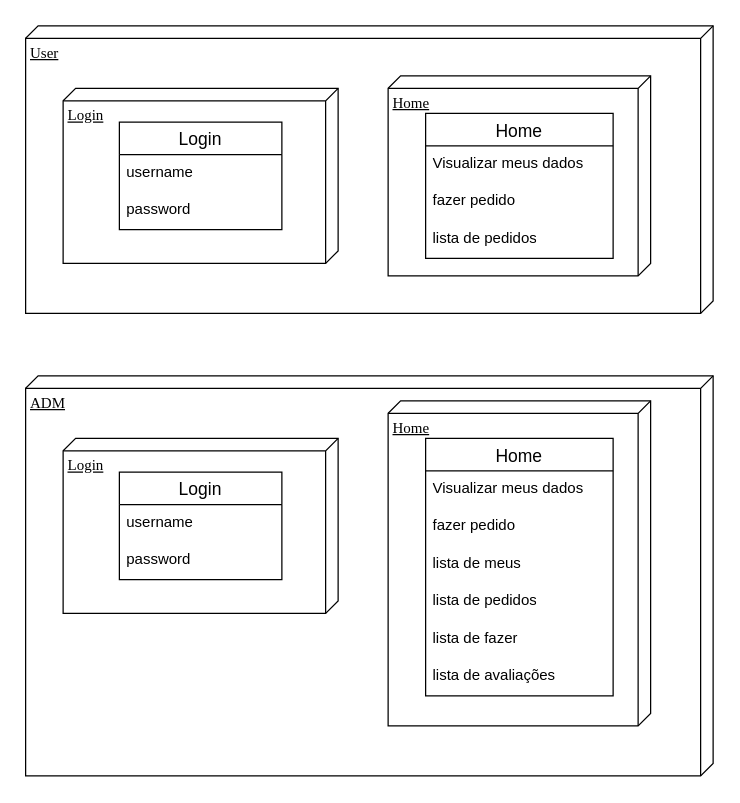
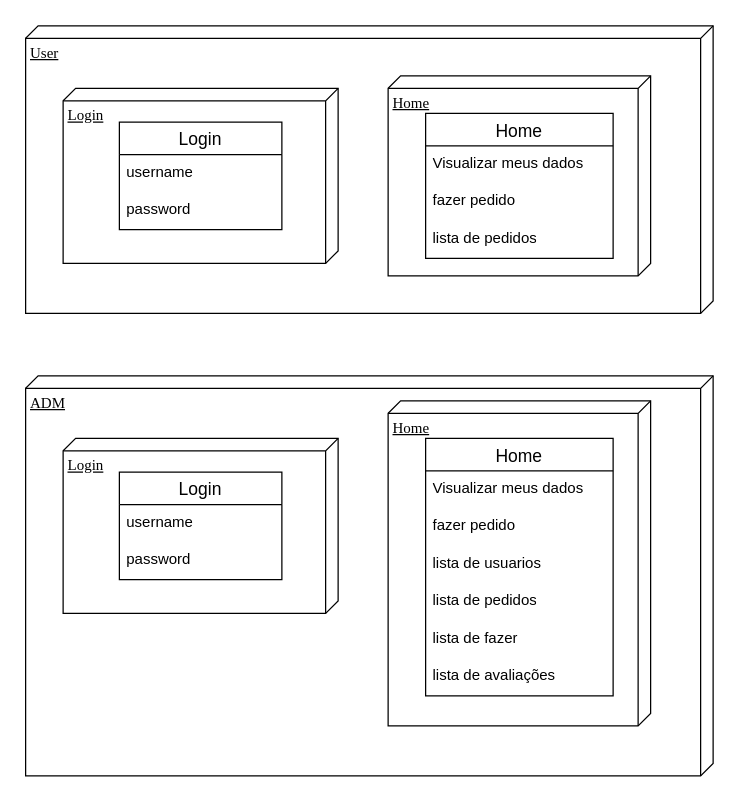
node "lista de meus": label "lista de meus" -> "lista de usuarios"
